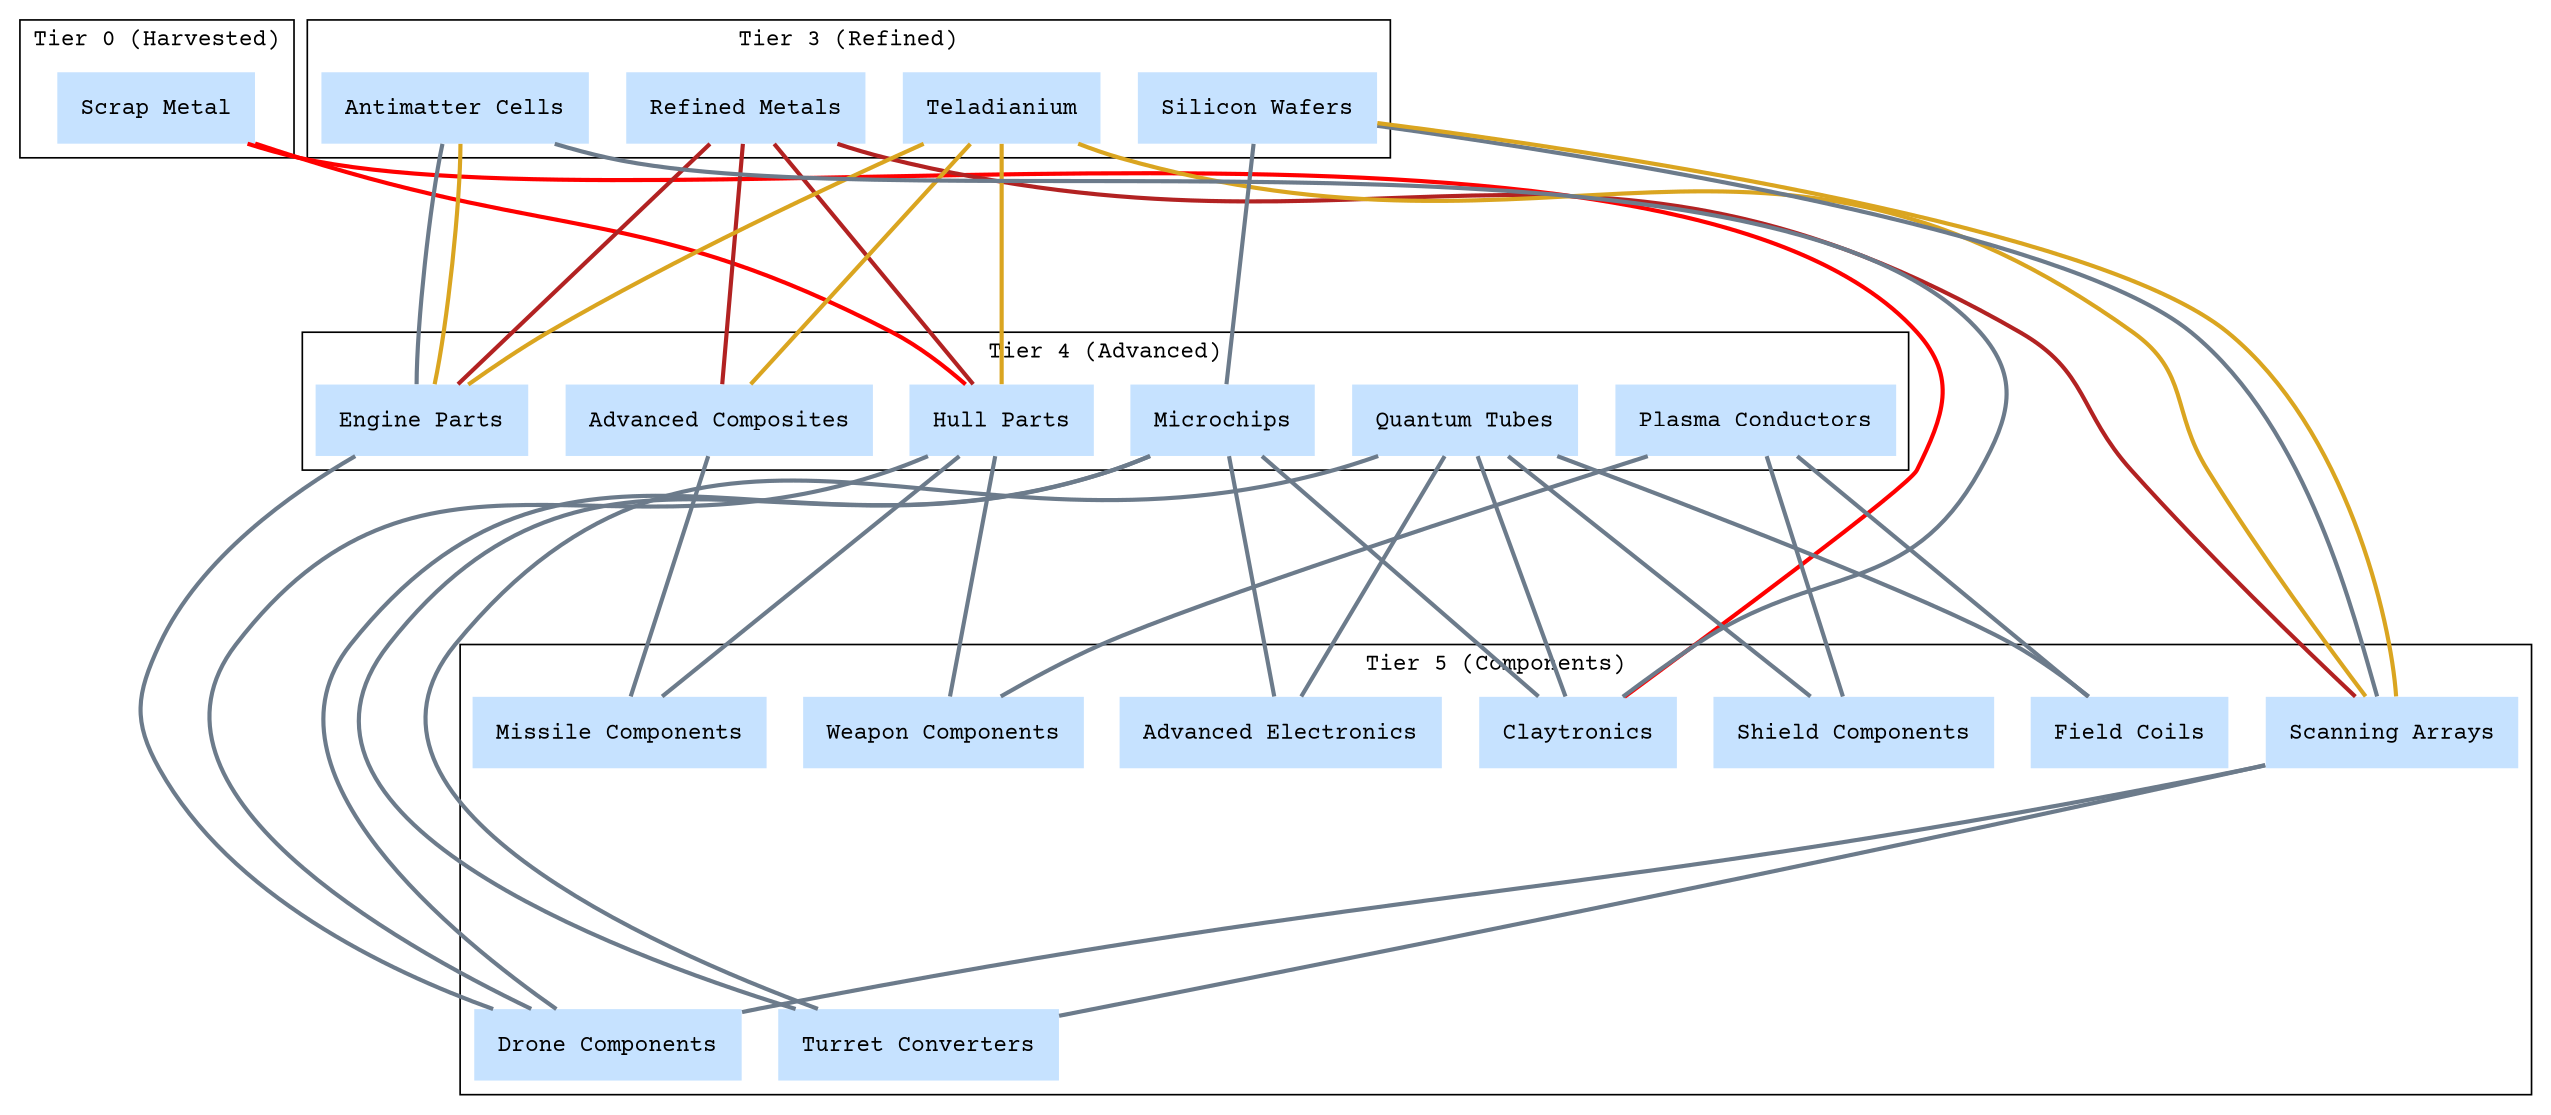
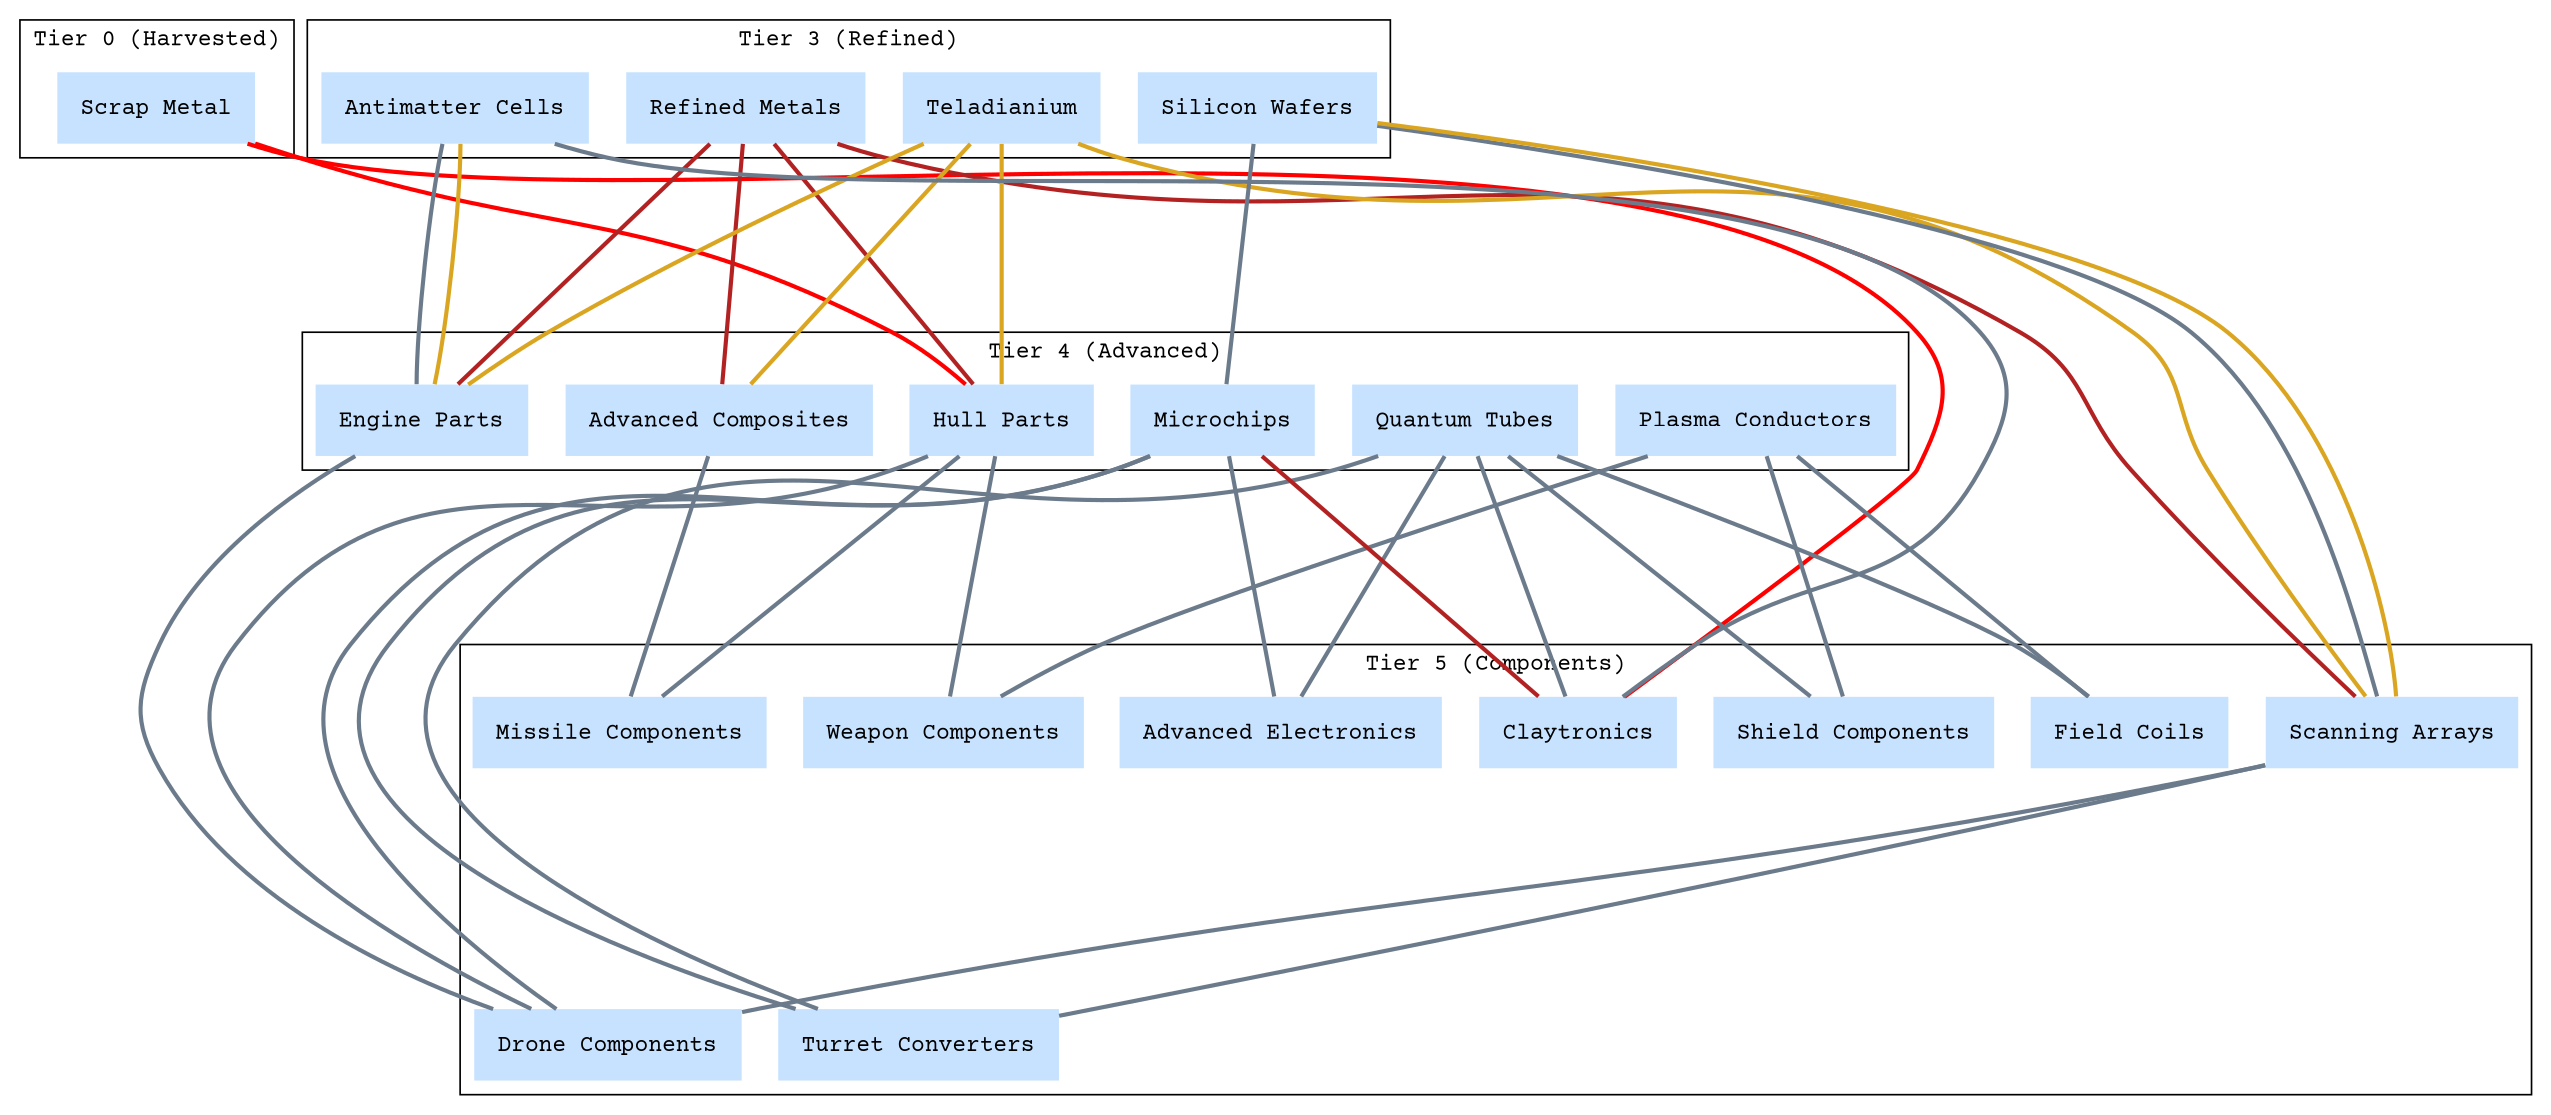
edge "Microchips" -- "Claytronics": color slategray4 -> firebrick
